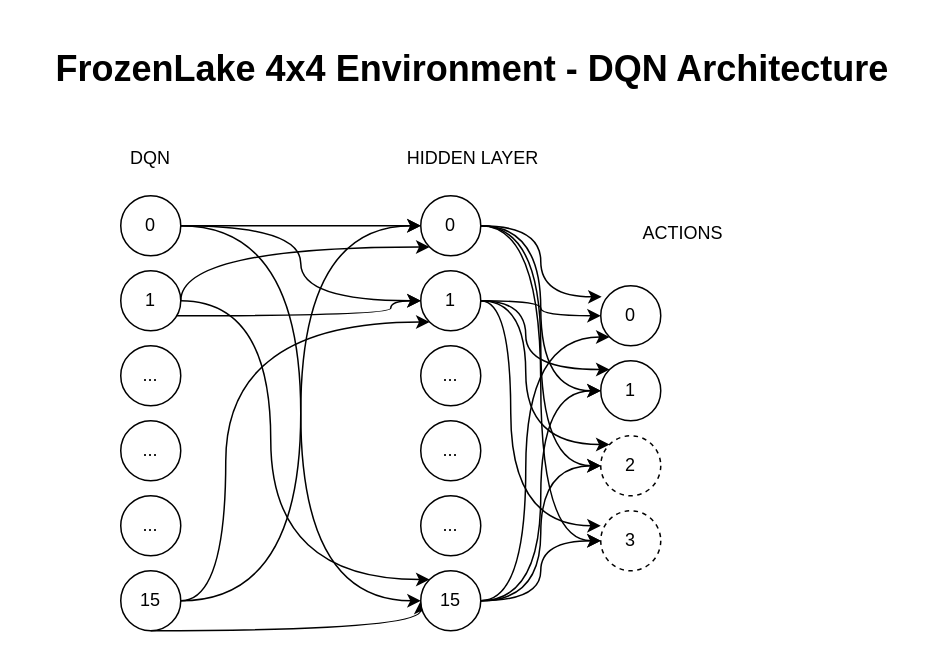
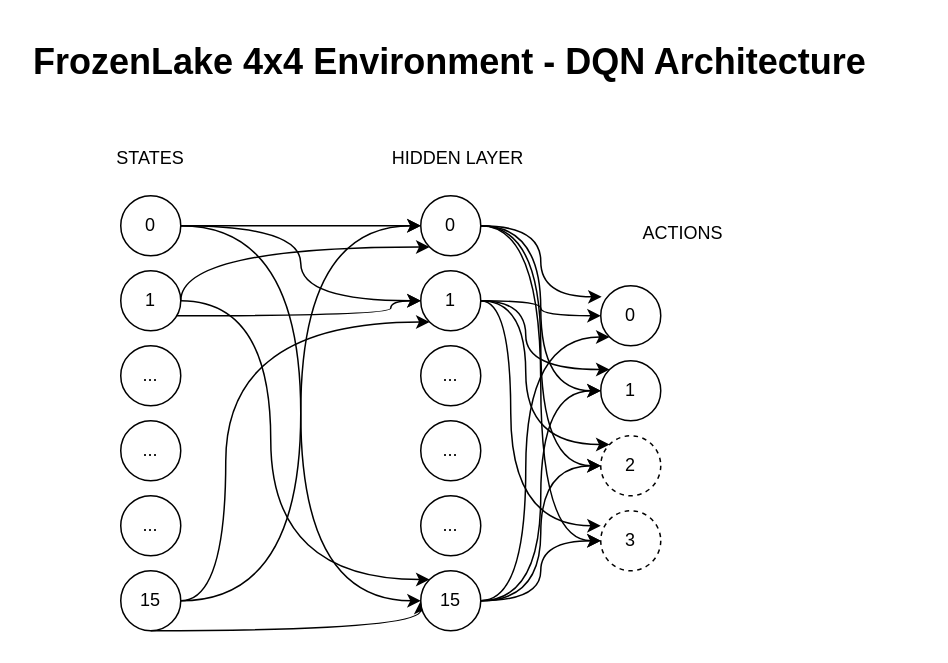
node "FrozenLake 4x4 Environment - DQN Architecture": moved (496, 68) -> (473, 61)
node "DQN": label "DQN" -> "STATES"
node "HIDDEN LAYER": moved (473, 158) -> (458, 158)
